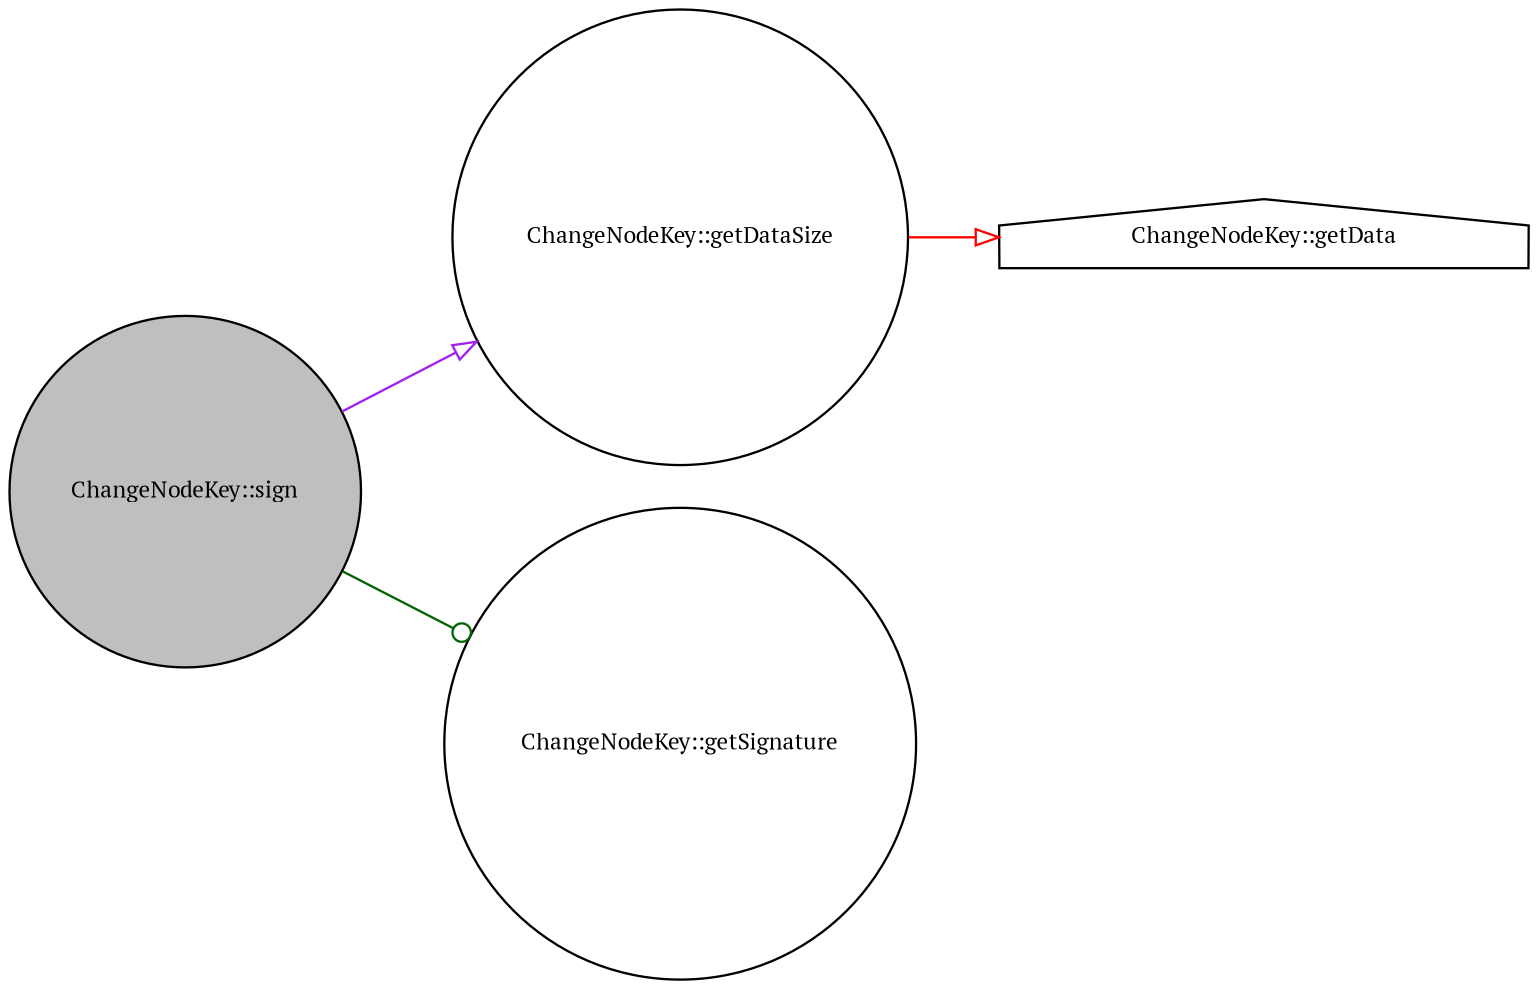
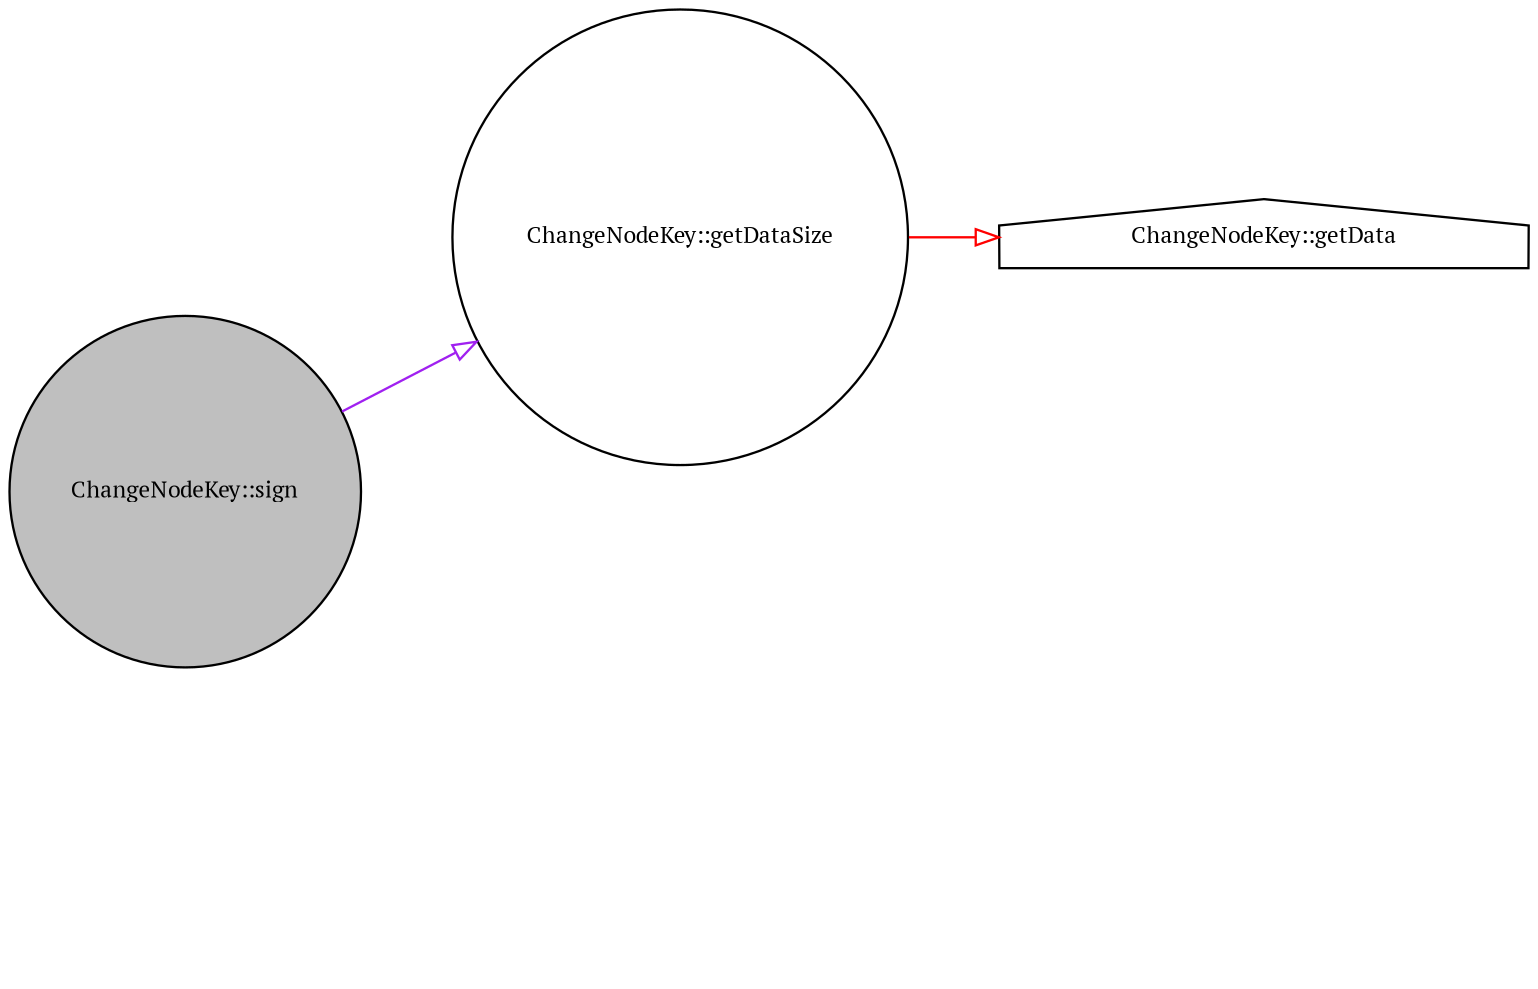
node "ChangeNodeKey::getSignature": removed
